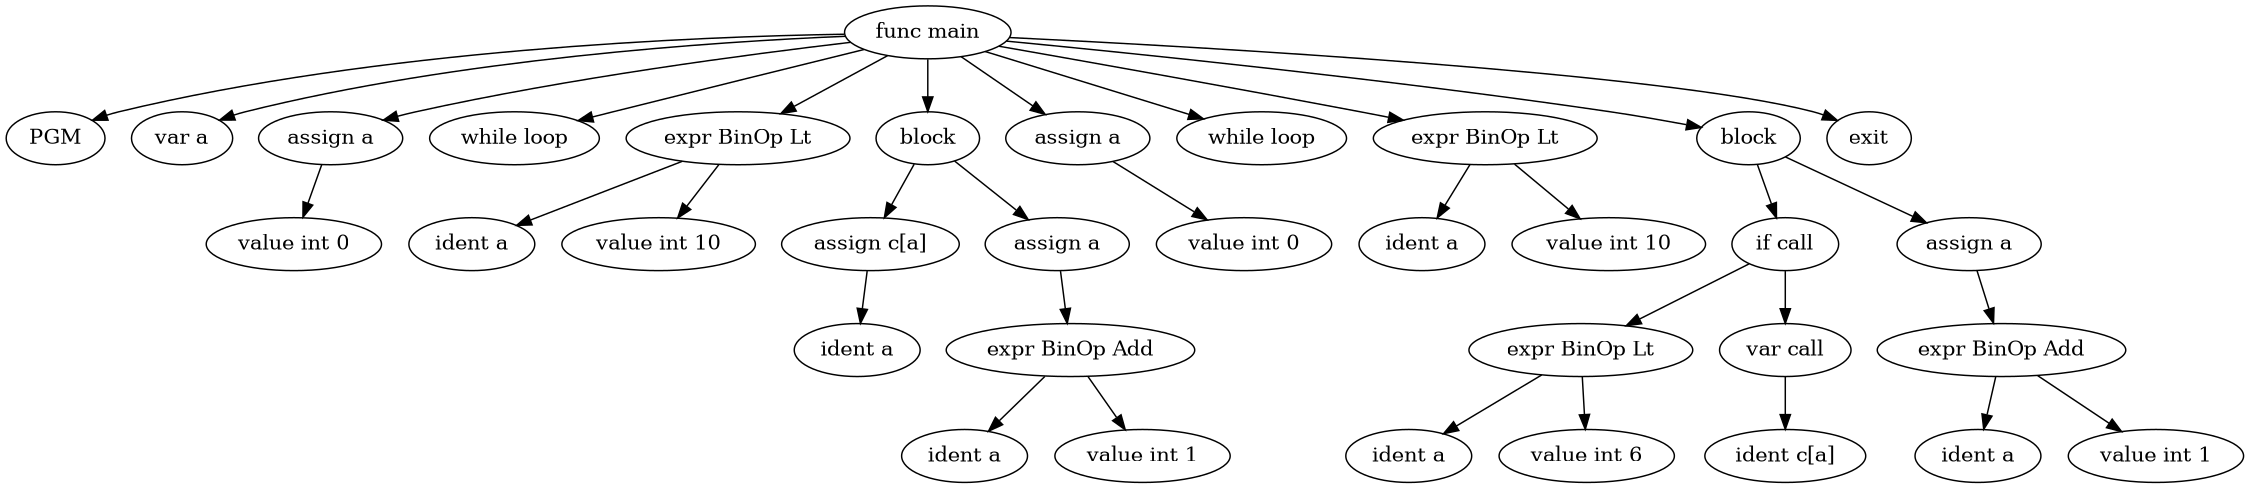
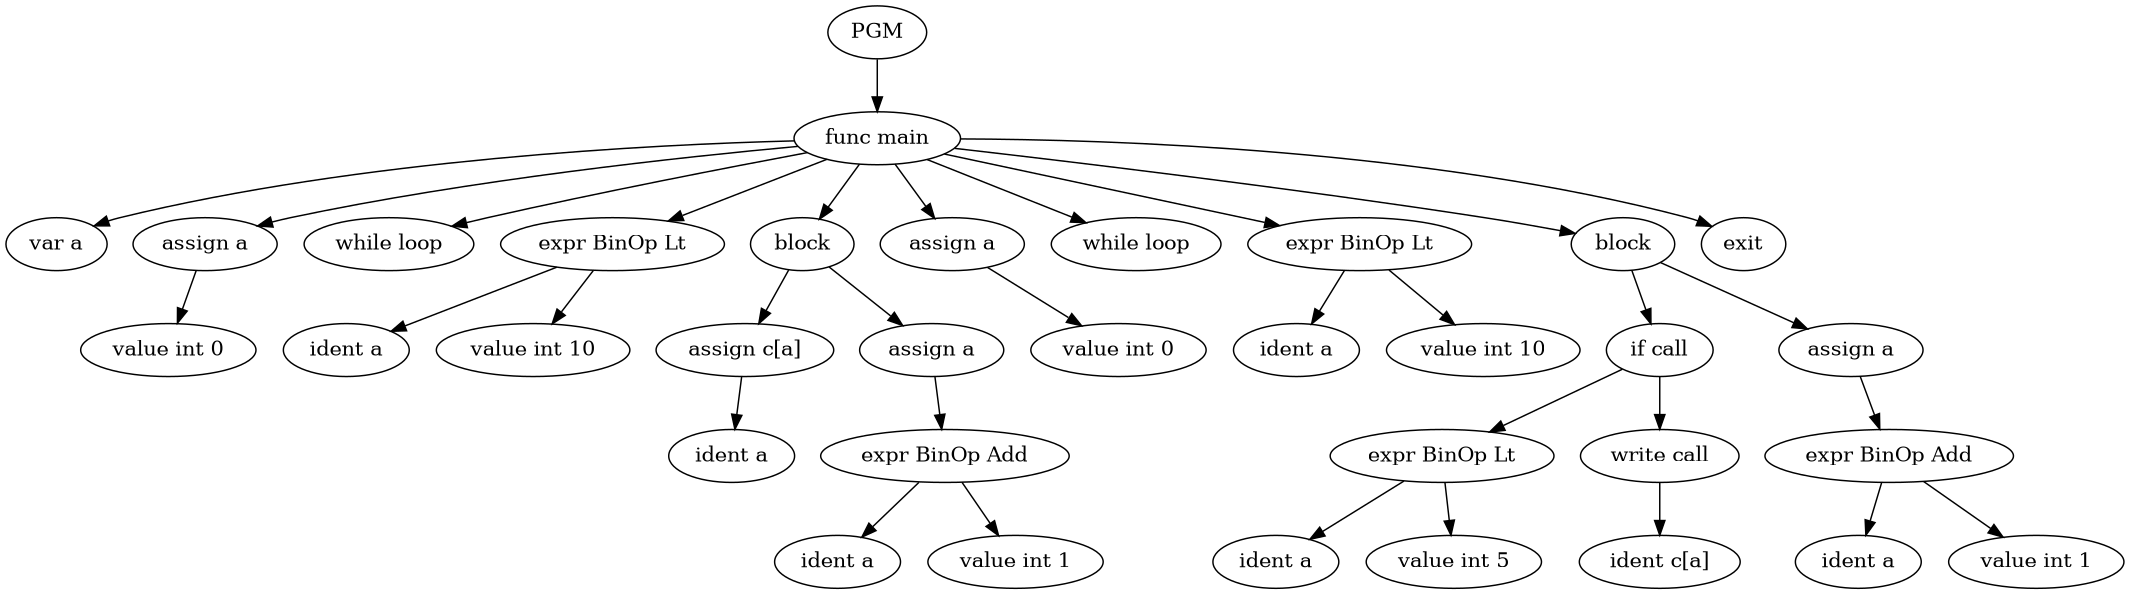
edge "func main" -> "PGM": reversed
node "var call": label "var call" -> "write call"
node "value int 6": label "value int 6" -> "value int 5"
